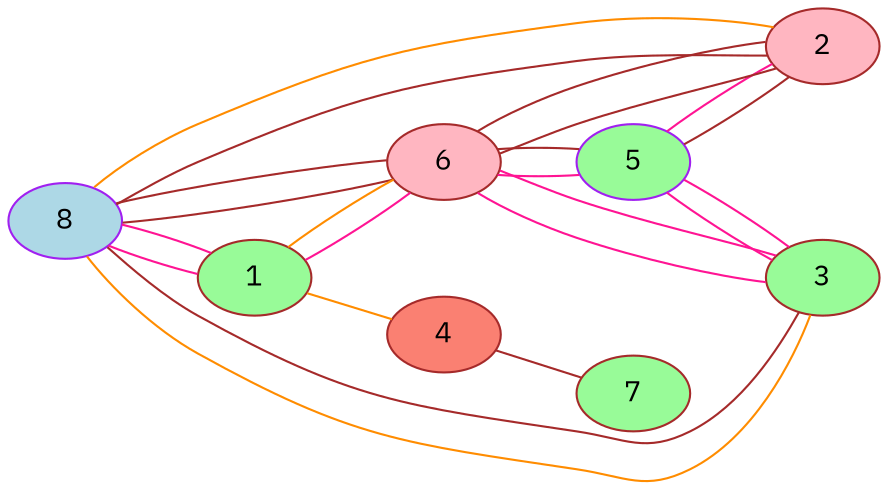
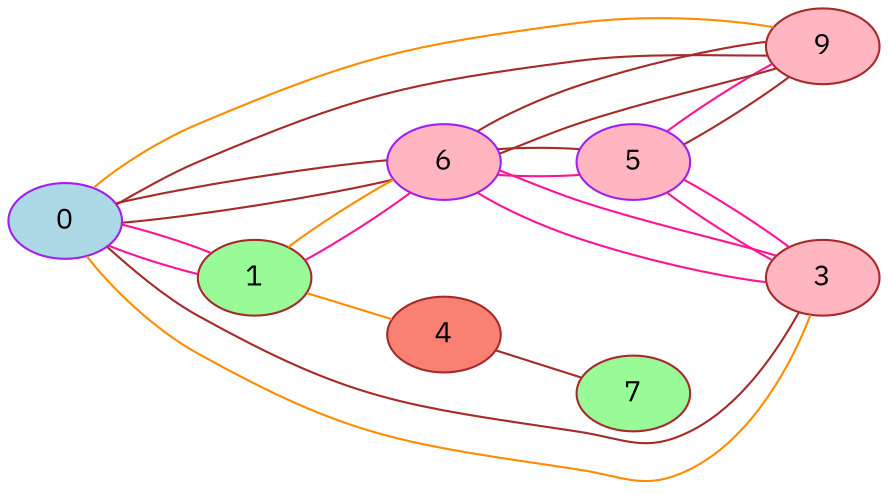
node "2": label "2" -> "9"
node "6": color brown -> purple
node "5": fillcolor palegreen -> lightpink
node "8": label "8" -> "0"
node "3": fillcolor palegreen -> lightpink
